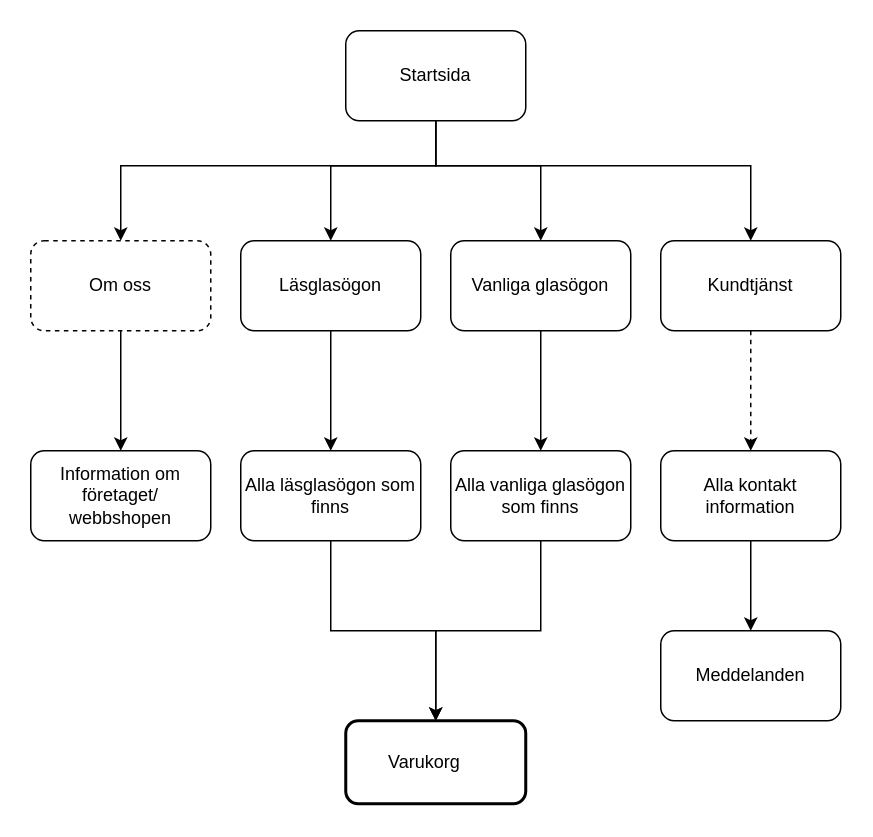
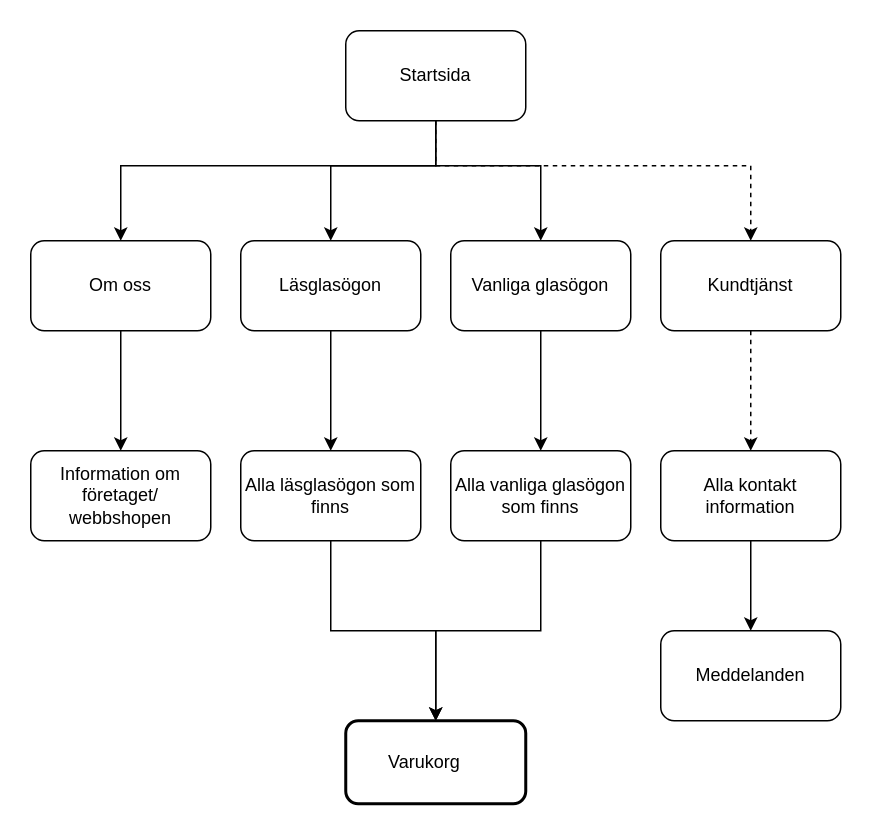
edge "Startsida" -> "Kundtjänst": style solid -> dashed
node "Om oss": style dashed -> solid
